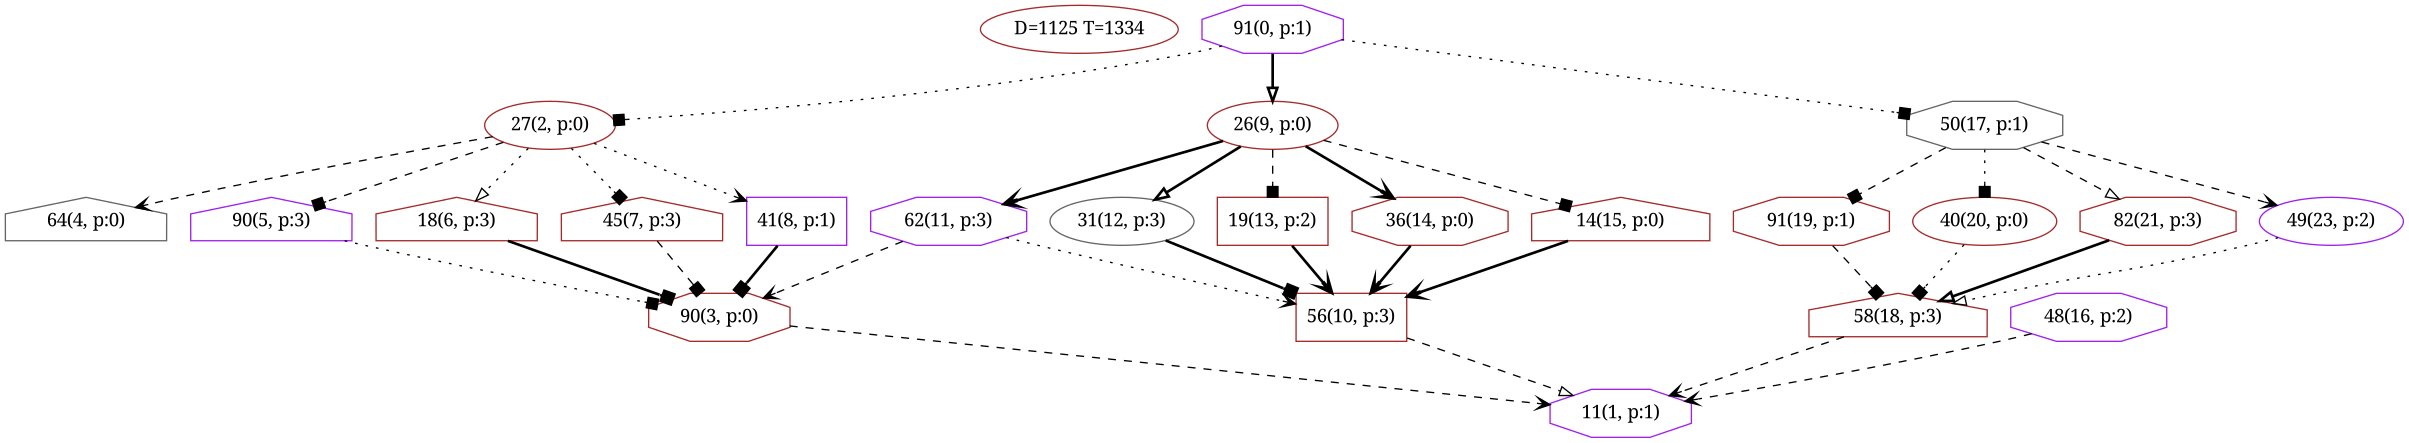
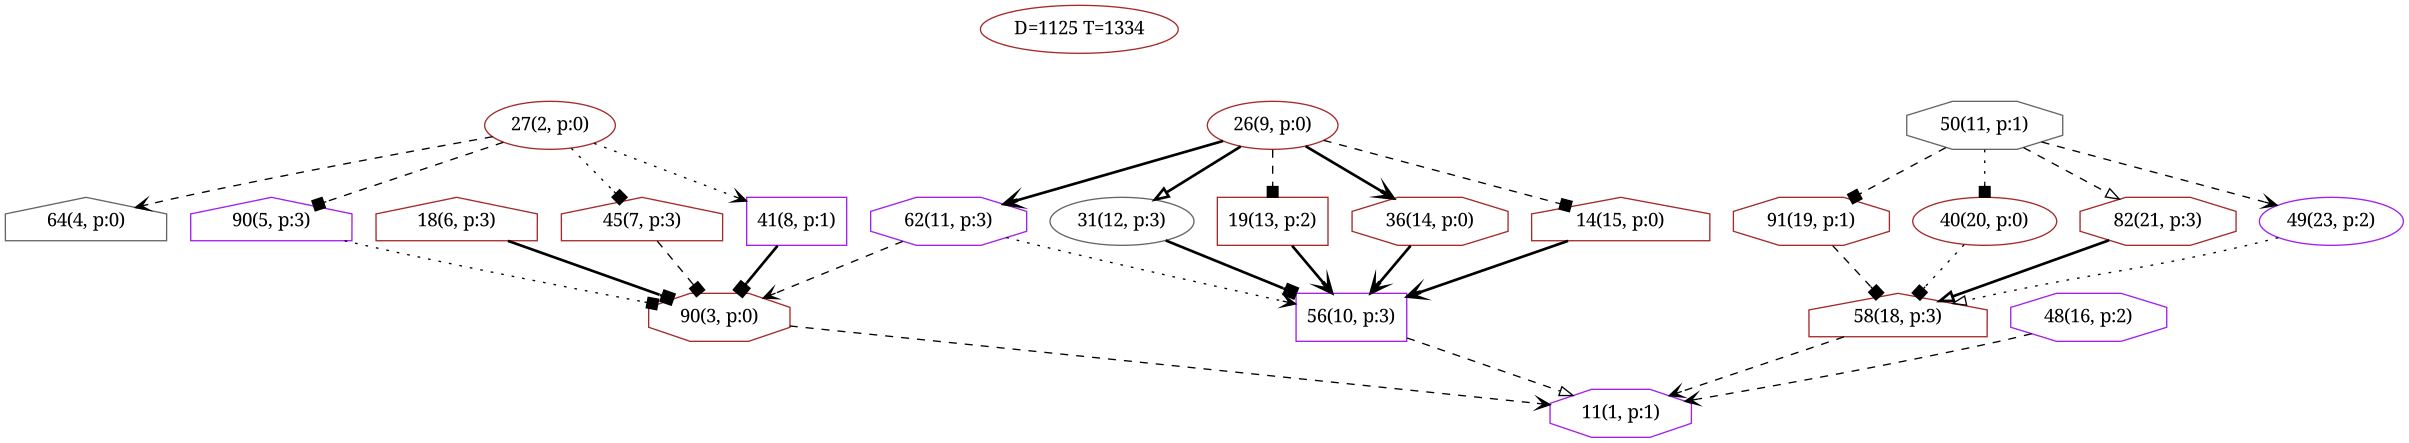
node "91(0, p:1)": removed
node "50(17, p:1)": label "50(17, p:1)" -> "50(11, p:1)"
edge "27(2, p:0)" -> "18(6, p:3)": removed
node "56(10, p:3)": color brown -> purple
